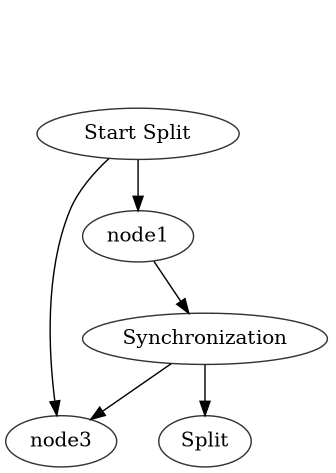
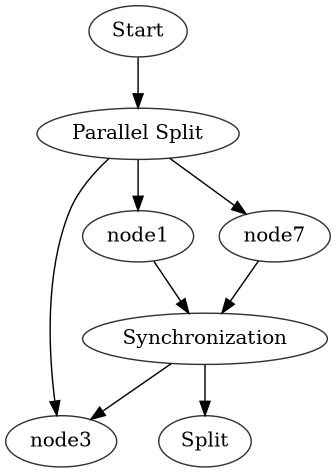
node "Start": added
node "Start Split": label "Start Split" -> "Parallel Split"
node "node7": added
